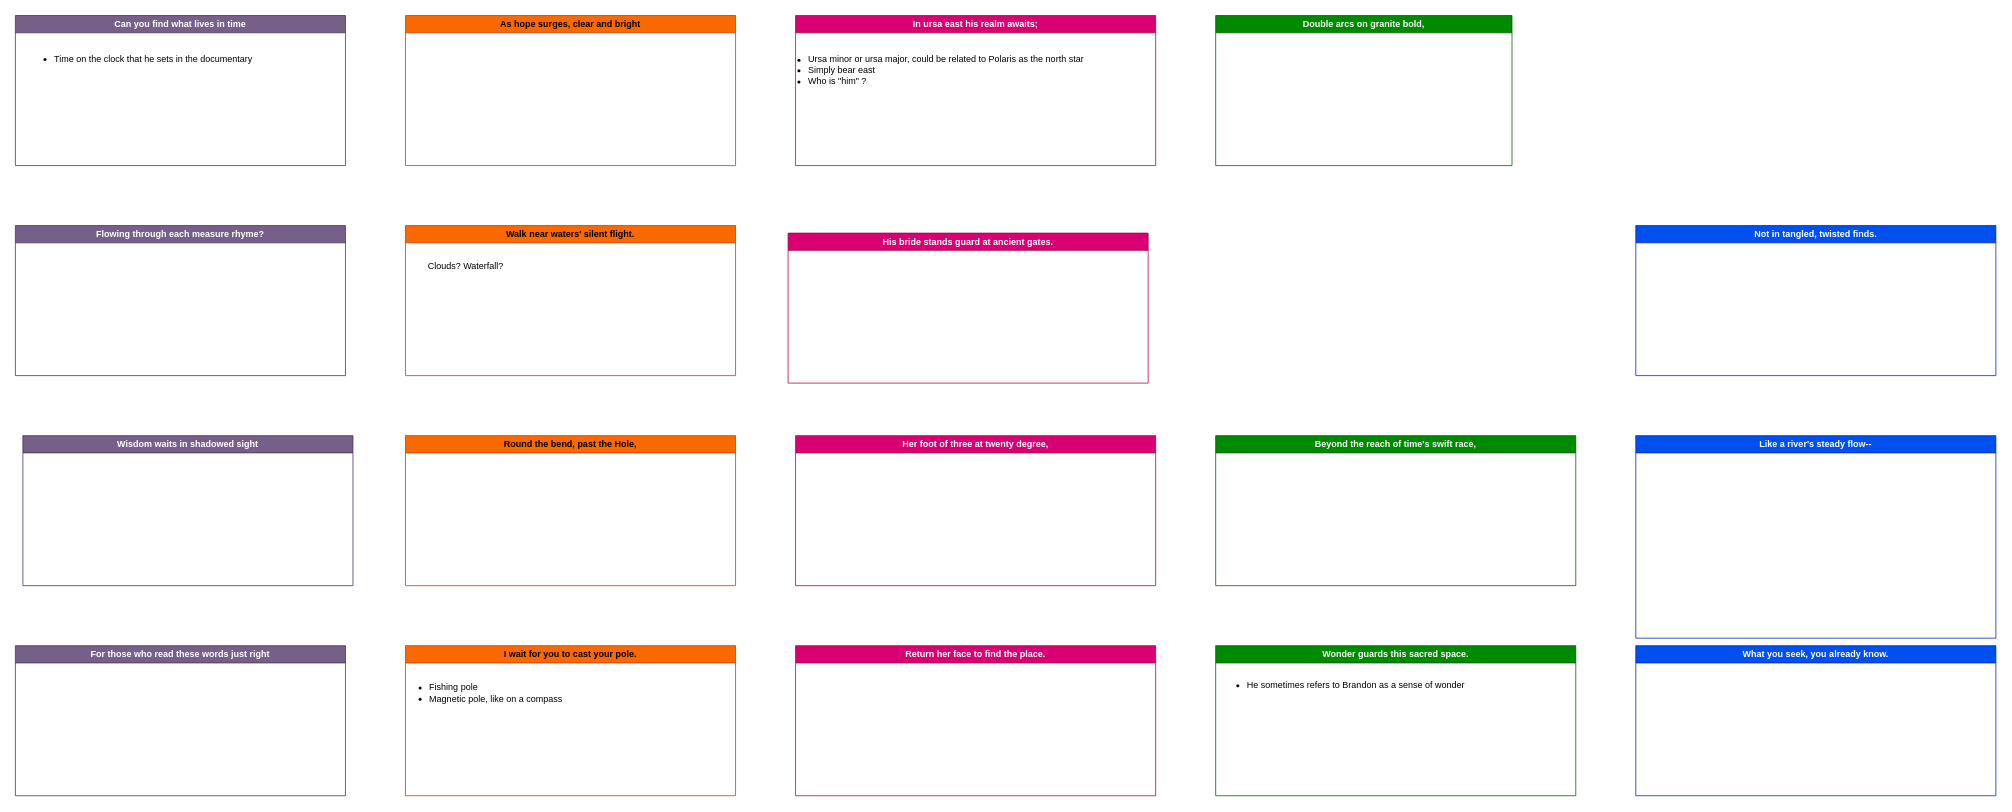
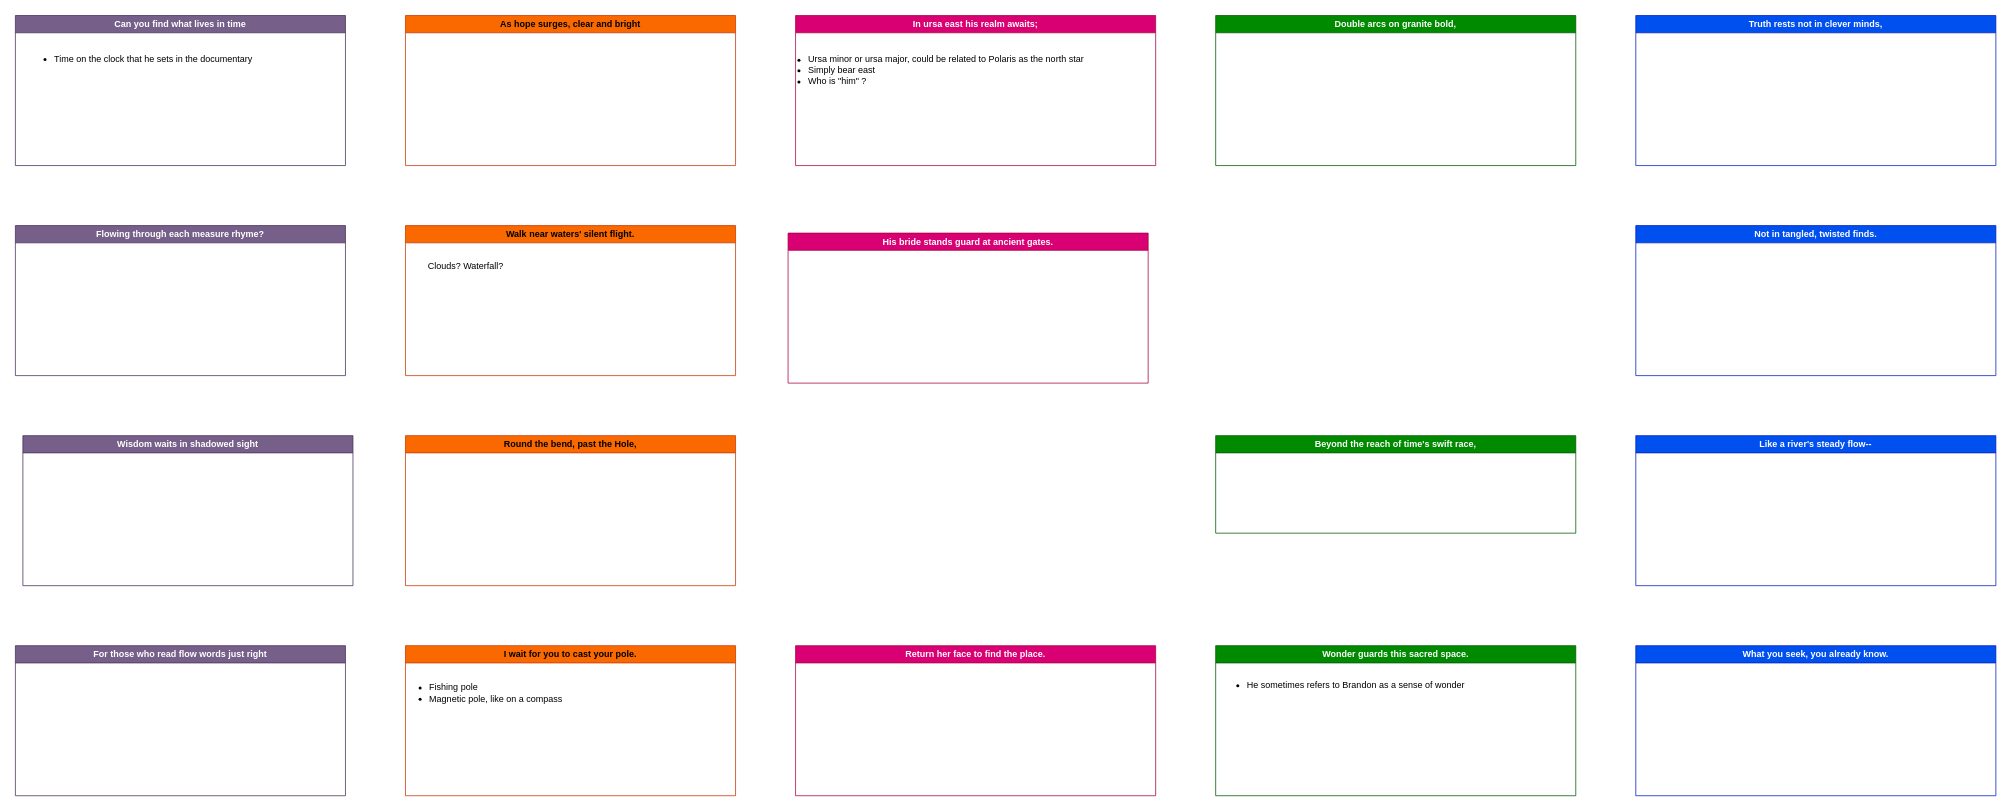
node "Double arcs on granite bold,": size 296x150 -> 360x150
node "Truth rests not in clever minds,": added
node "Her foot of three at twenty degree,": removed
node "Beyond the reach of time's swift race,": size 360x150 -> 360x98
node "Like a river's steady flow--": size 360x203 -> 360x150
node "For those who read these words just right": label "For those who read these words just right" -> "For those who read flow words just right"
